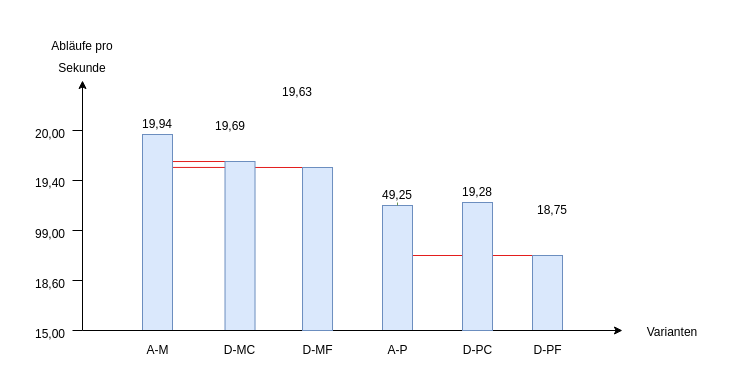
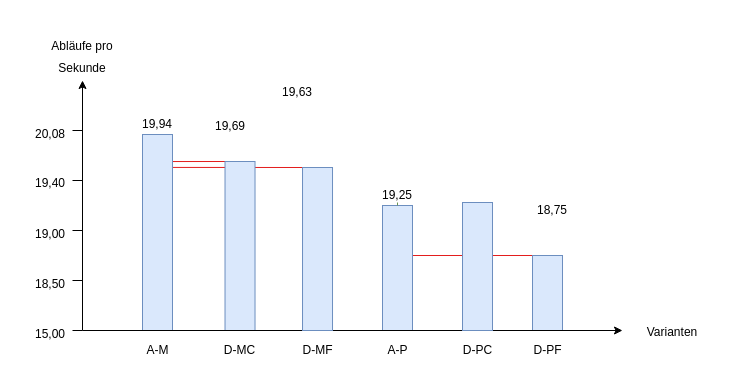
node "20,00": label "20,00" -> "20,08"
node "19,28": removed
node "49,25": label "49,25" -> "19,25"
node "99,00": label "99,00" -> "19,00"
node "18,60": label "18,60" -> "18,50"
